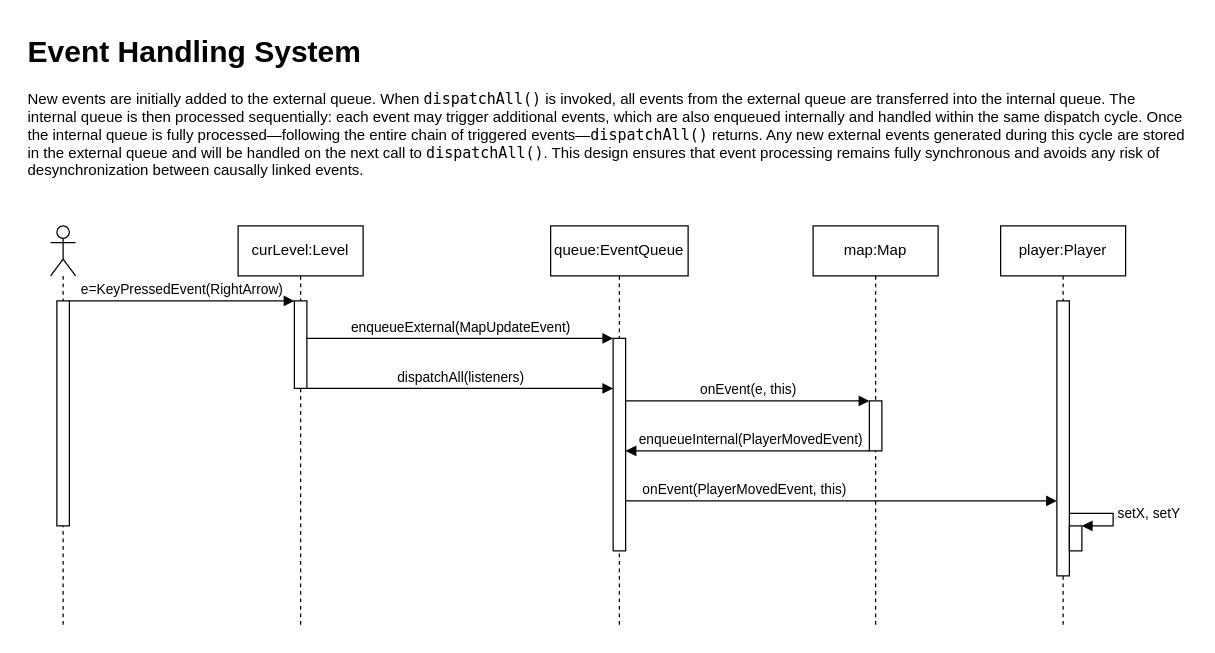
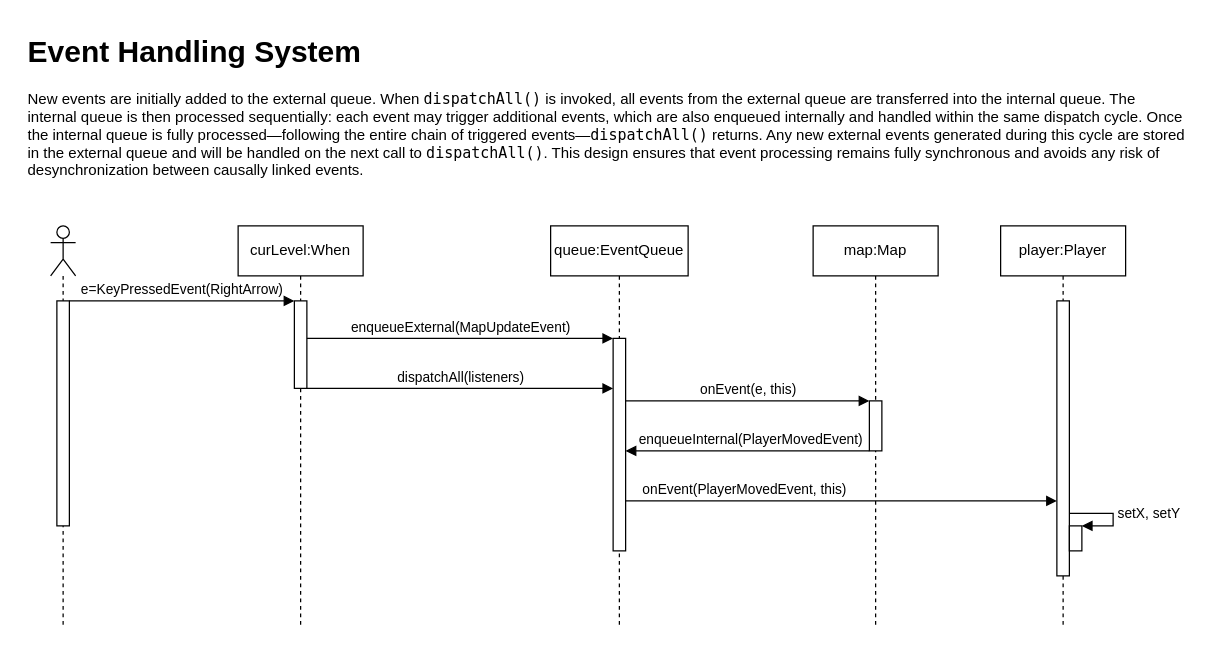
node "curLevel:Level": label "curLevel:Level" -> "curLevel:When"
